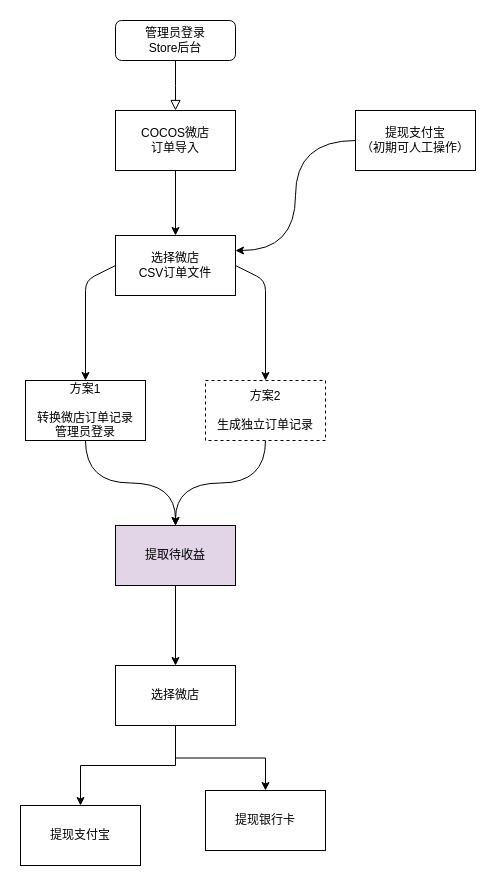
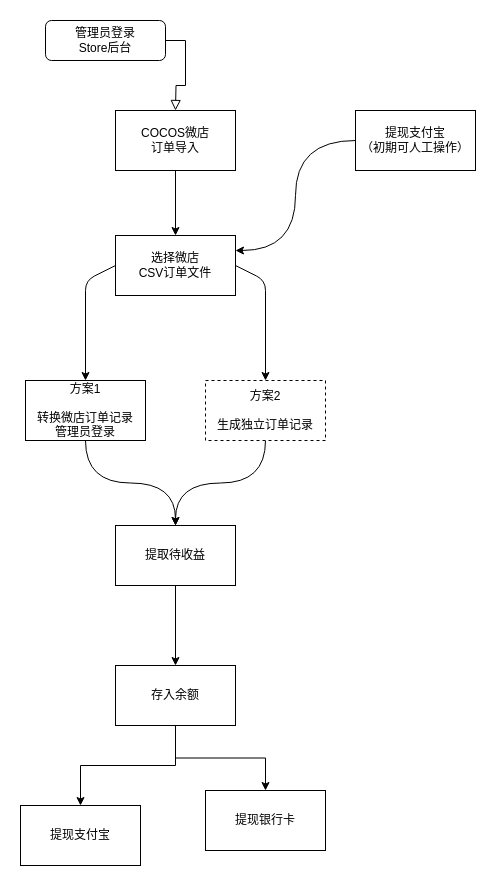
node "管理员登录 Store后台": moved (176, 41) -> (106, 41)
node "提取待收益": fillcolor #e1d5e7 -> #ffffff
node "选择微店": label "选择微店" -> "存入余额"
